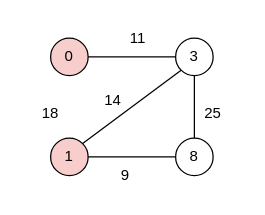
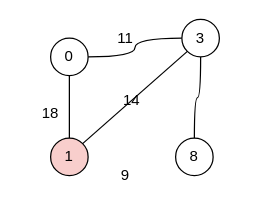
node "11": moved (138, 38) -> (126, 38)
node "0": fillcolor #f8cecc -> #ffffff
node "3": moved (194, 57) -> (201, 38)
node "14": moved (113, 101) -> (132, 101)
edge "0" -- "1": added
node "25": removed
edge "1" -- "8": removed
